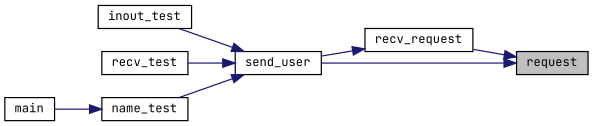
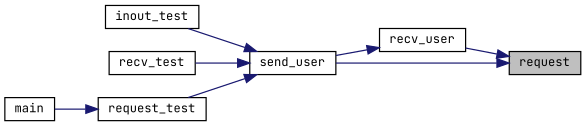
node "recv_request": label "recv_request" -> "recv_user"
node "name_test": label "name_test" -> "request_test"
